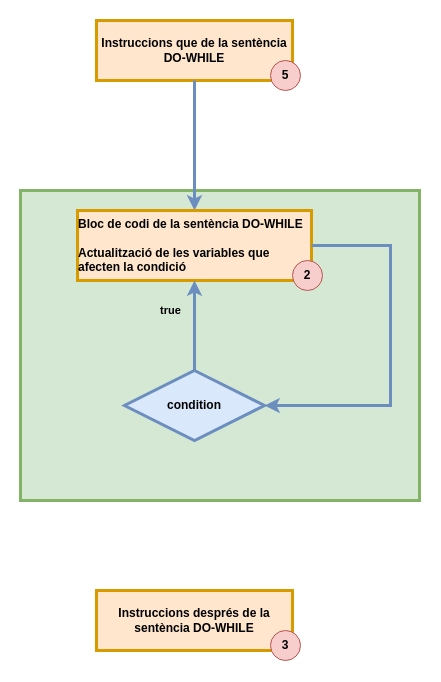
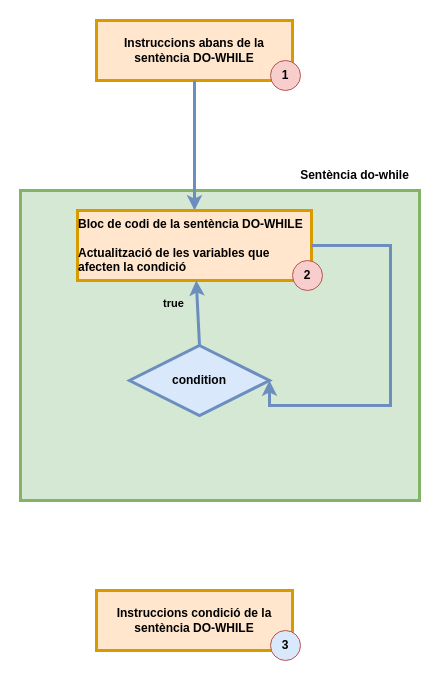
node "Instruccions que de la sentència DO-WHILE": label "Instruccions que de la sentència DO-WHILE" -> "Instruccions abans de la sentència DO-WHILE"
node "5": label "5" -> "1"
node "Sentència do-while": added
node "condition": moved (195, 406) -> (200, 381)
node "Instruccions després de la sentència DO-WHILE": label "Instruccions després de la sentència DO-WHILE" -> "Instruccions condició de la sentència DO-WHILE"
node "3": fillcolor #f8cecc -> #dae8fc
